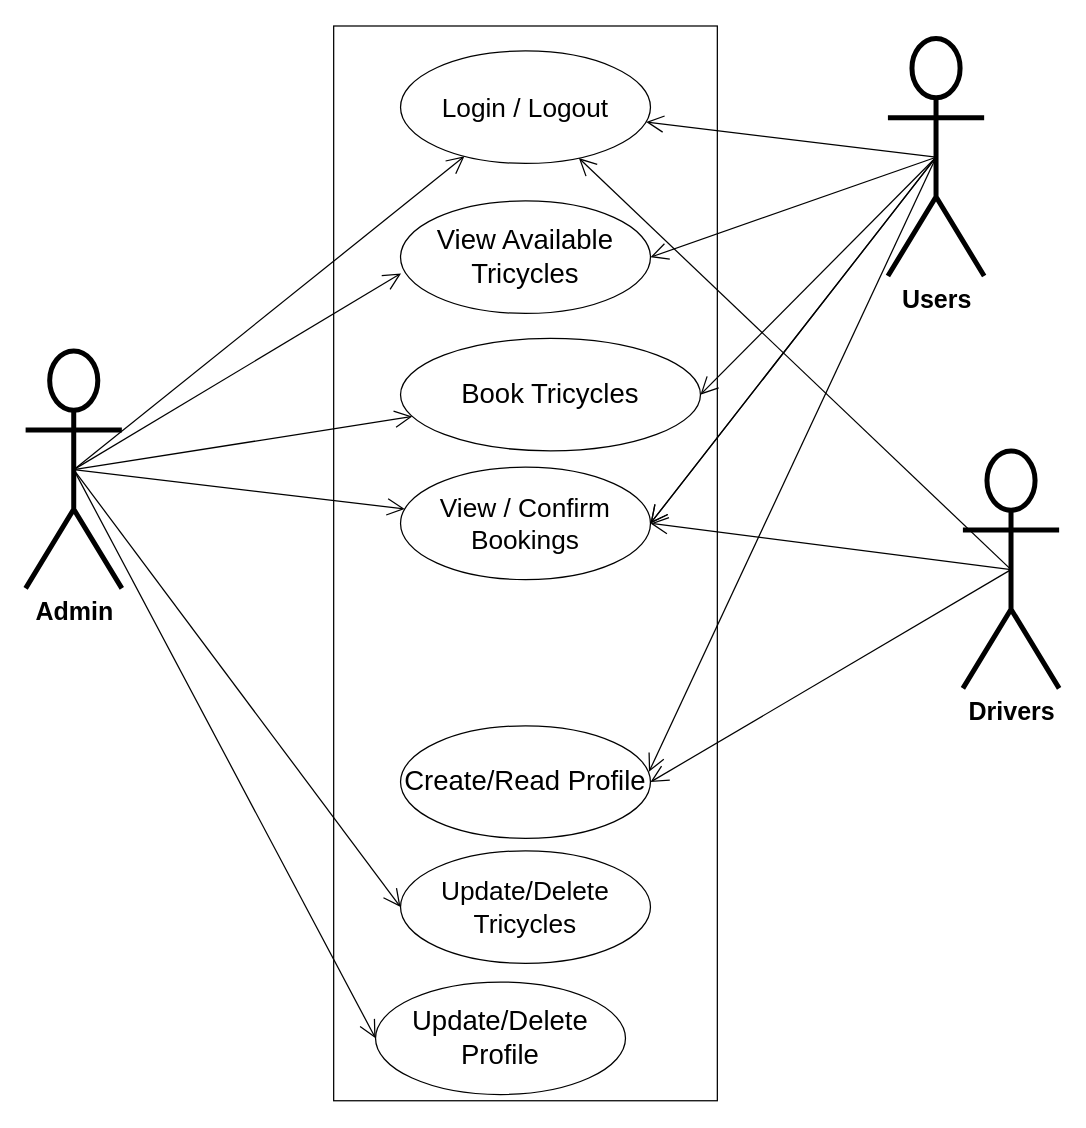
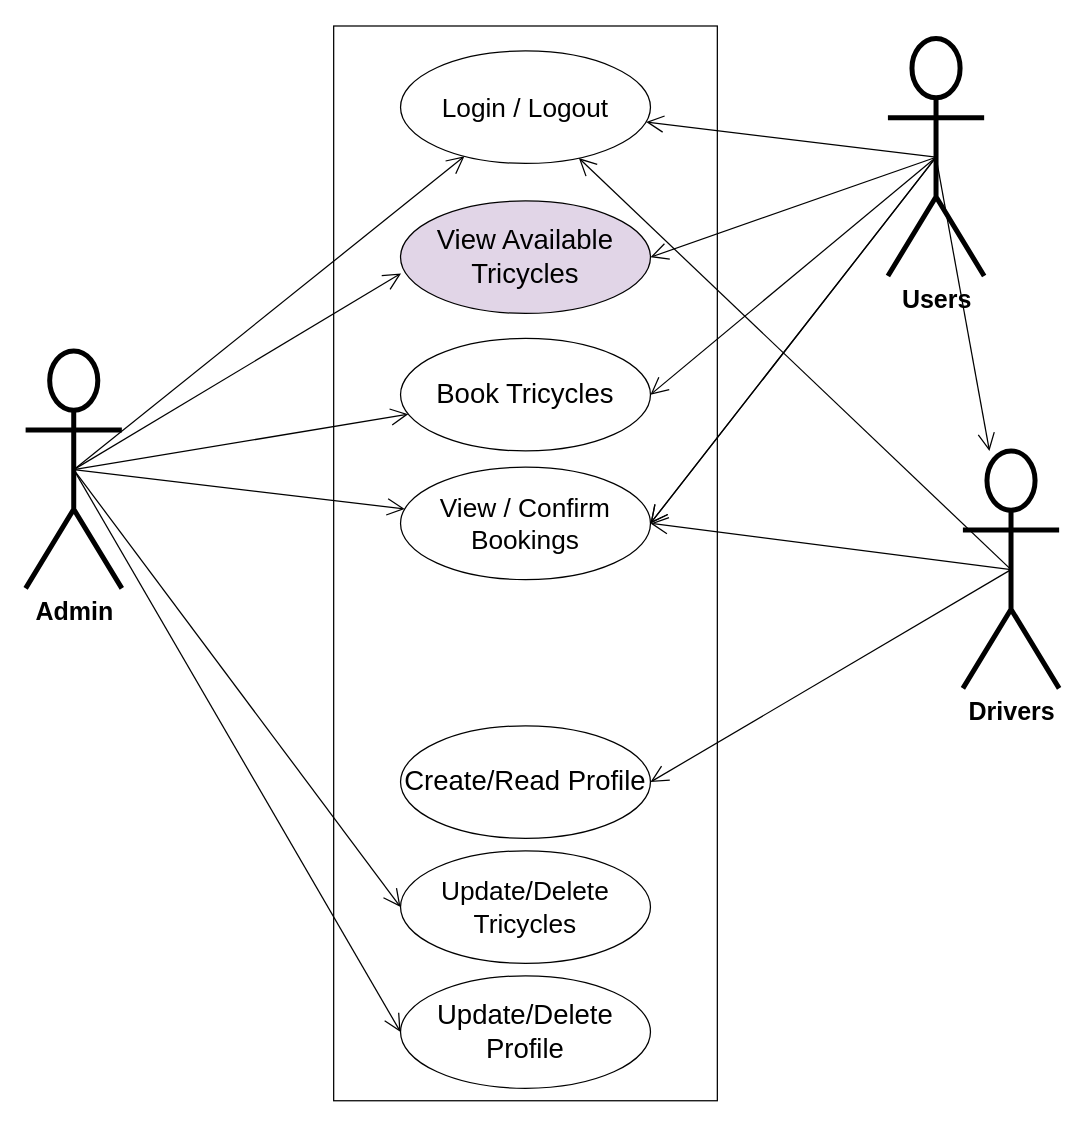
node "View Available Tricycles": fillcolor #ffffff -> #e1d5e7
node "Book Tricycles": size 300x113 -> 250x113
edge "Users" -> "Create/Read Profile": now "Users" -> "Drivers"
node "Update/Delete Profile": moved (501, 1038) -> (526, 1032)
